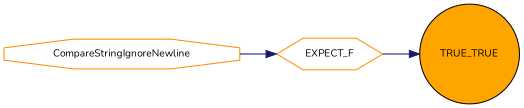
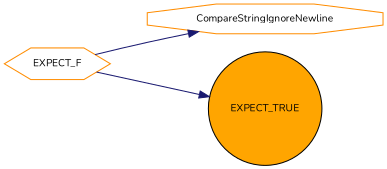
edge "CompareStringIgnoreNewline" -> "EXPECT_F": reversed
node "TRUE_TRUE": label "TRUE_TRUE" -> "EXPECT_TRUE"
